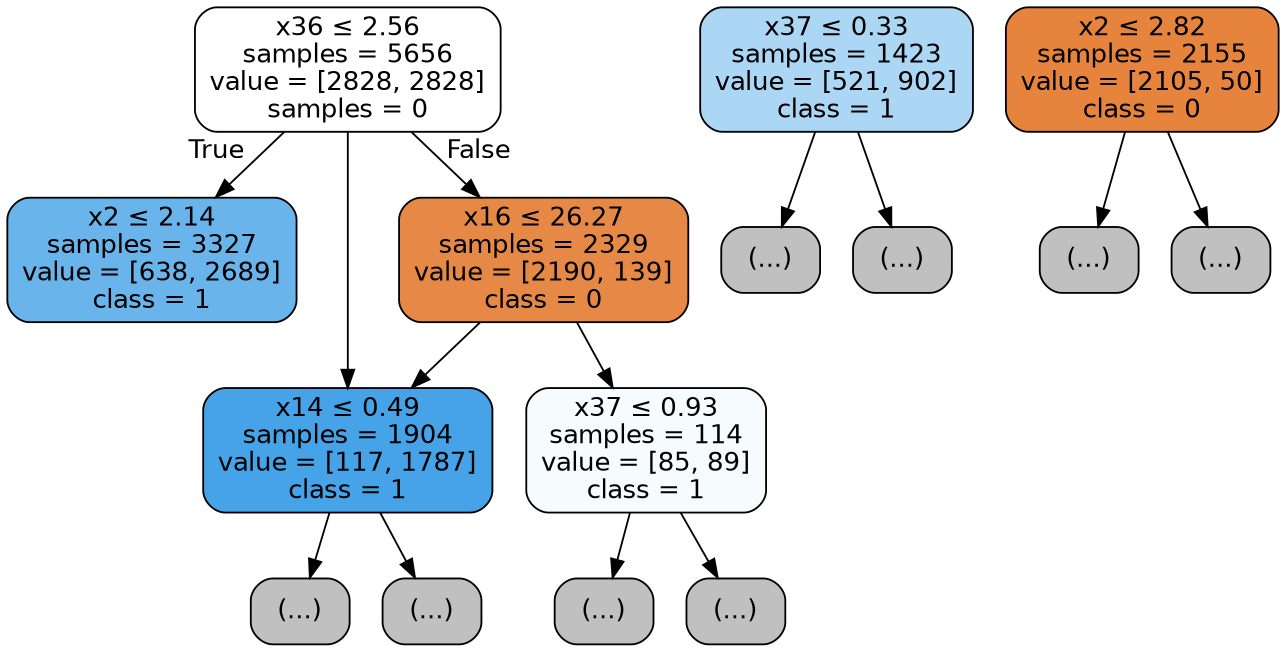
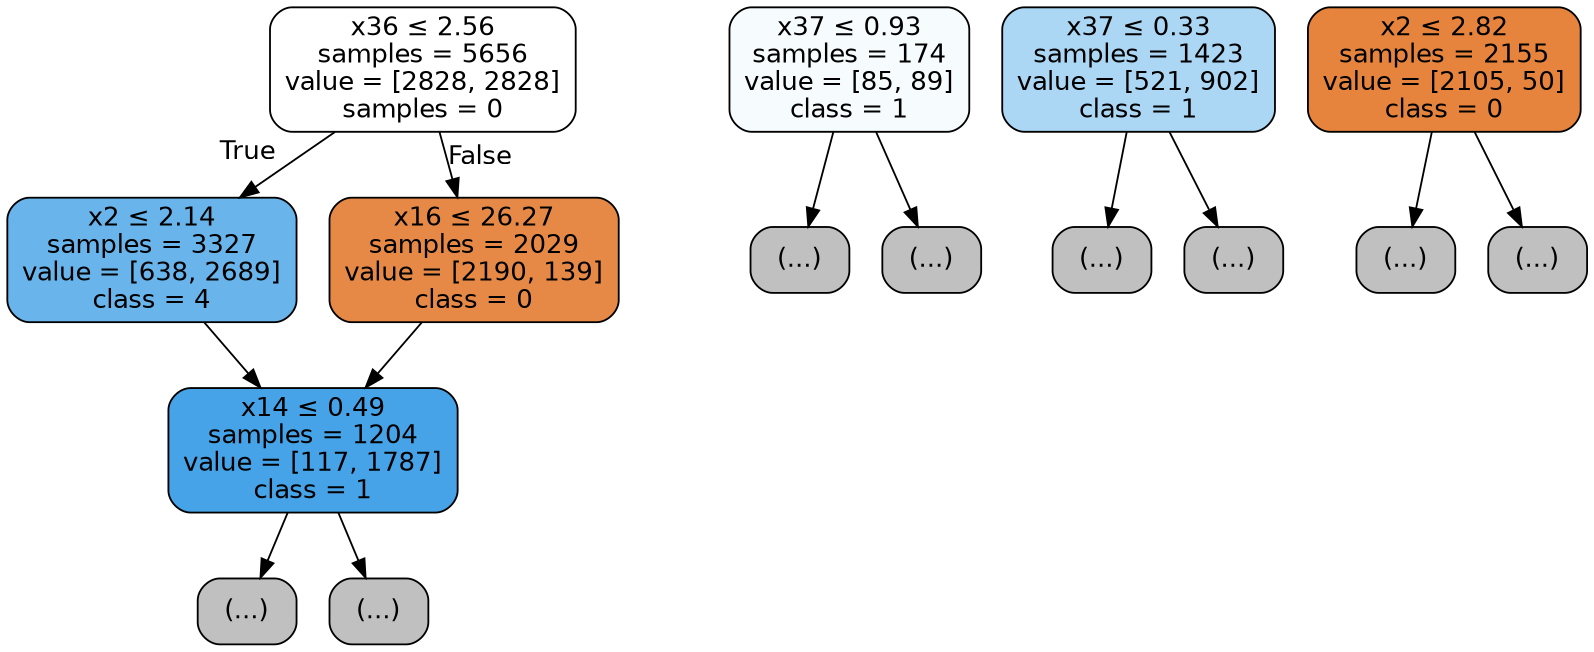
node "x16 ≤ 26.27": text "samples = 2329" -> "samples = 2029"
edge "x36 ≤ 2.56" -> "x14 ≤ 0.49": now "x2 ≤ 2.14" -> "x14 ≤ 0.49"
node "x2 ≤ 2.14": text "class = 1" -> "class = 4"
edge "x16 ≤ 26.27" -> "x37 ≤ 0.93": removed
node "x14 ≤ 0.49": text "samples = 1904" -> "samples = 1204"
node "x37 ≤ 0.93": text "samples = 114" -> "samples = 174"
